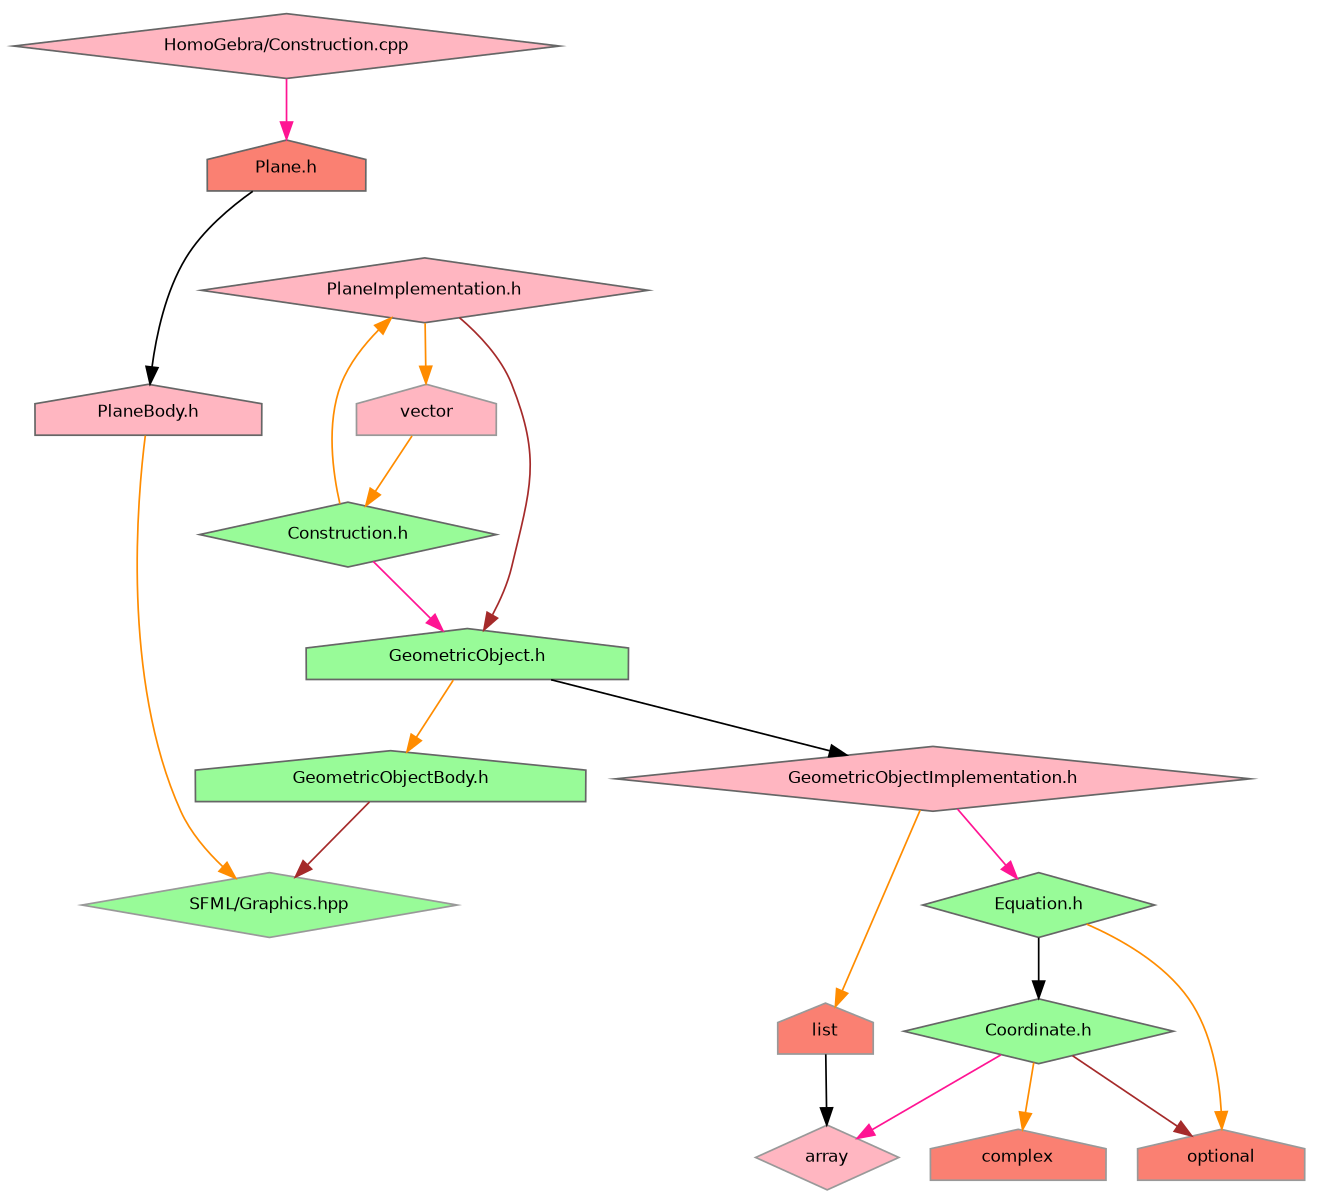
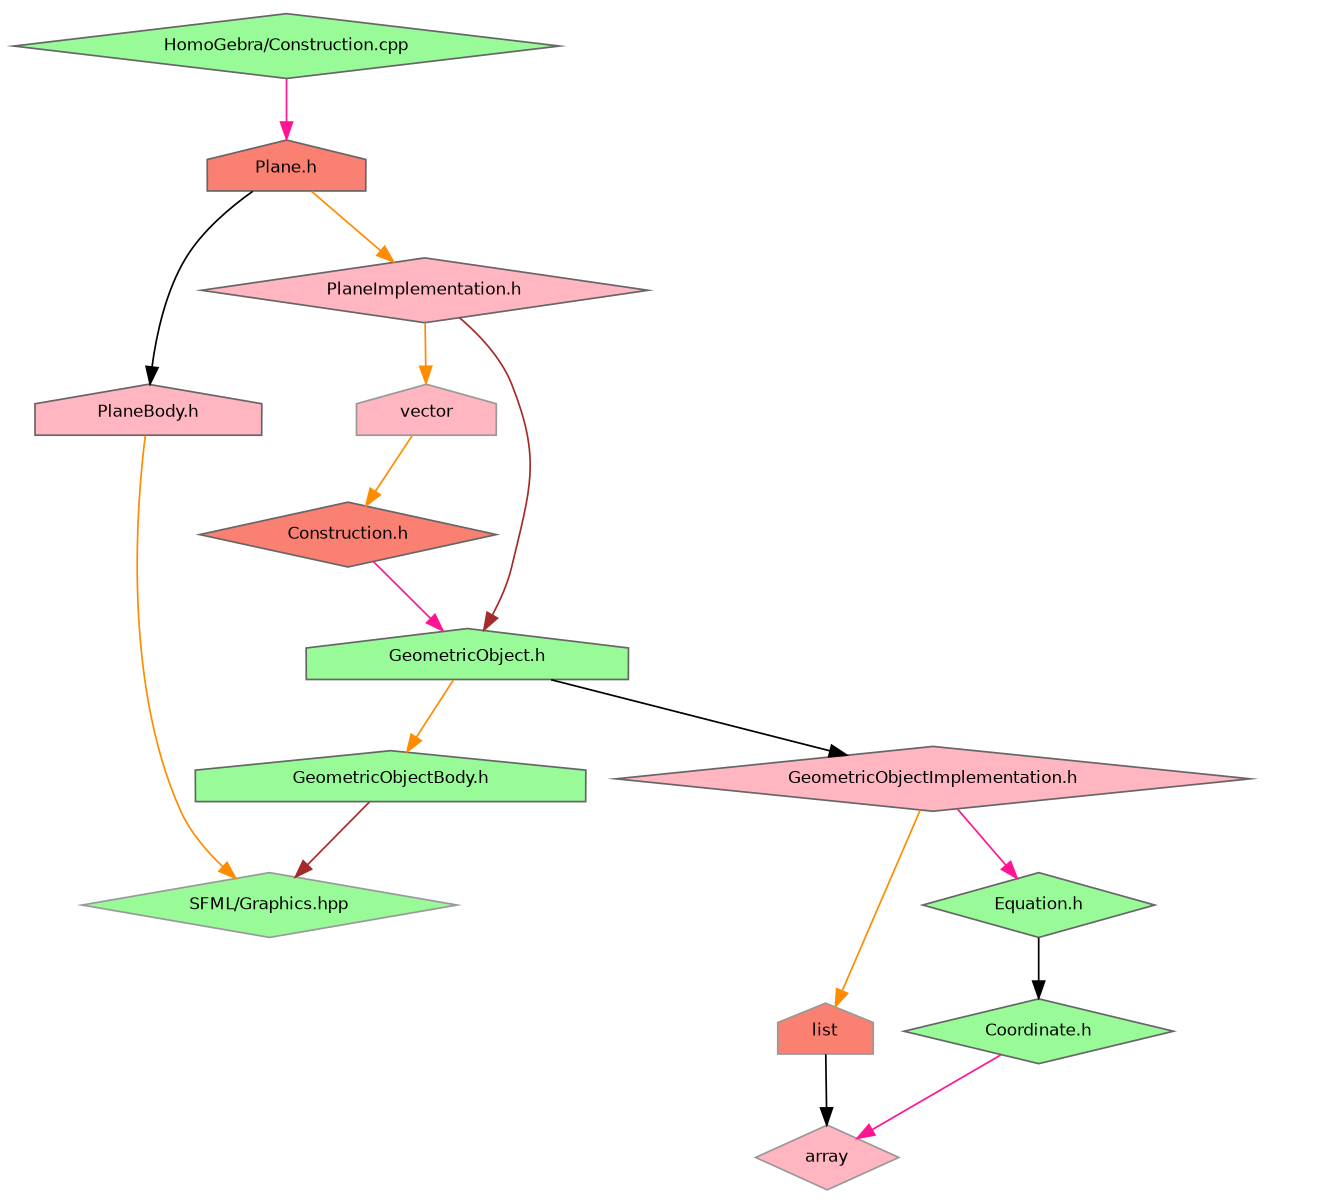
node "HomoGebra/Construction.cpp": fillcolor lightpink -> palegreen
edge "Construction.h" -> "PlaneImplementation.h": now "Plane.h" -> "PlaneImplementation.h"
node "Construction.h": fillcolor palegreen -> salmon
node "complex": removed
node "optional": removed
